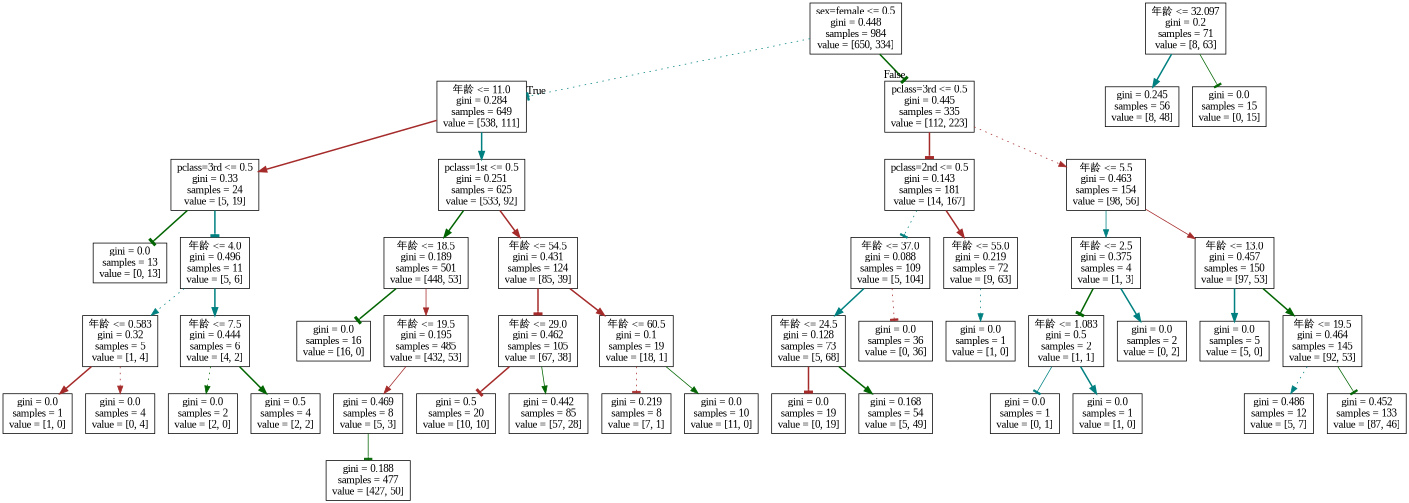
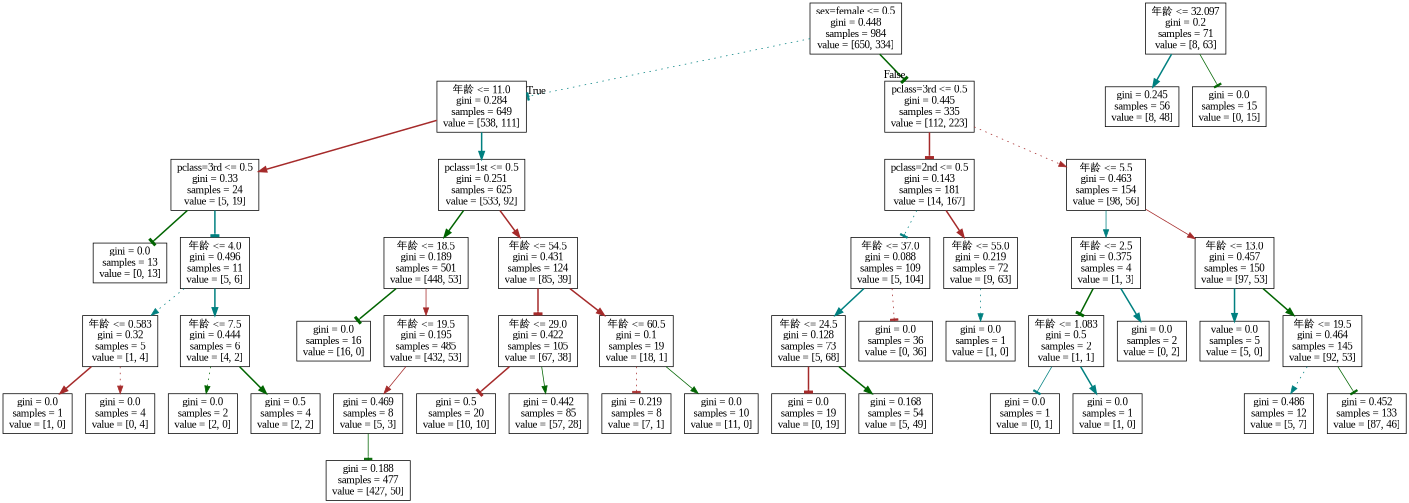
node "年龄 <= 29.0 gini = 0.462 samples = 105 value = [67, 38]": label "年龄 <= 29.0 gini = 0.462 samples = 105 value = [67, 38]" -> "年龄 <= 29.0 gini = 0.422 samples = 105 value = [67, 38]"
node "gini = 0.0 samples = 5 value = [5, 0]": label "gini = 0.0 samples = 5 value = [5, 0]" -> "value = 0.0 samples = 5 value = [5, 0]"
